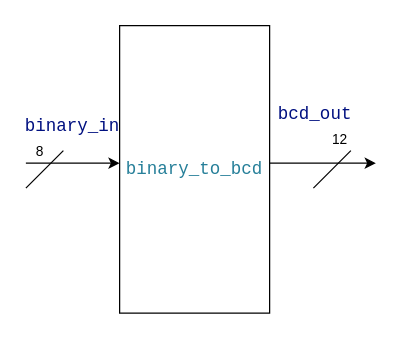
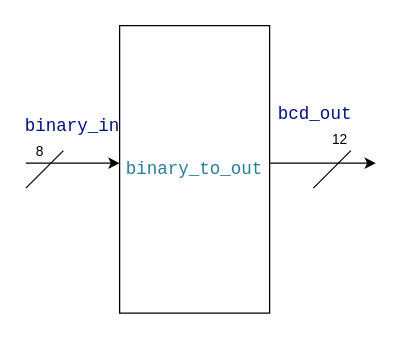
node "binary_to_bcd": label "binary_to_bcd" -> "binary_to_out"
